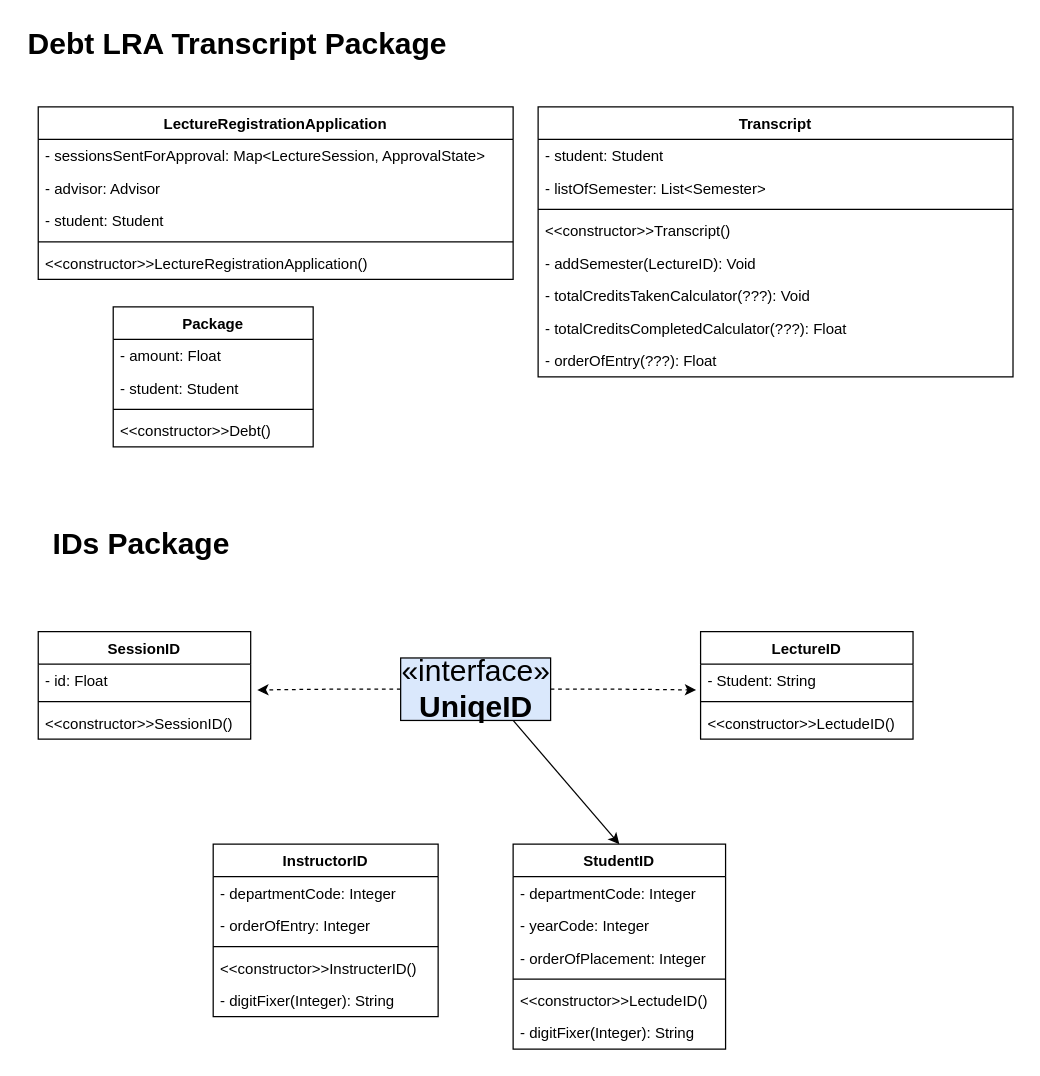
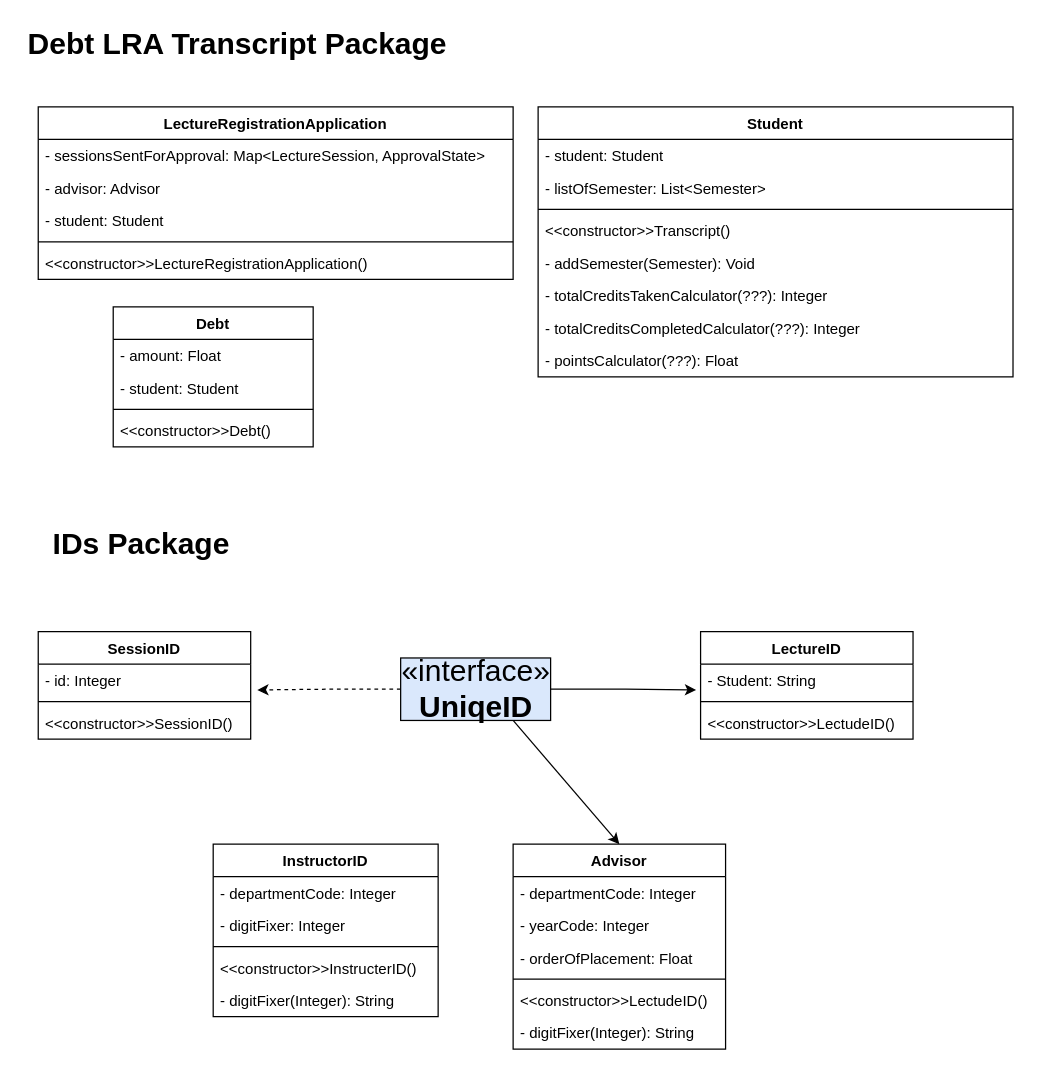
node "Transcript": label "Transcript" -> "Student"
node "- addSemester(LectureID): Void": label "- addSemester(LectureID): Void" -> "- addSemester(Semester): Void"
node "- totalCreditsTakenCalculator(???): Void": label "- totalCreditsTakenCalculator(???): Void" -> "- totalCreditsTakenCalculator(???): Integer"
node "Package": label "Package" -> "Debt"
node "- totalCreditsCompletedCalculator(???): Float": label "- totalCreditsCompletedCalculator(???): Float" -> "- totalCreditsCompletedCalculator(???): Integer"
node "- orderOfEntry(???): Float": label "- orderOfEntry(???): Float" -> "- pointsCalculator(???): Float"
node "- id: Float": label "- id: Float" -> "- id: Integer"
edge "«interface» UniqeID" -> "- Student: String": style dashed -> solid
node "StudentID": label "StudentID" -> "Advisor"
node "- orderOfEntry: Integer": label "- orderOfEntry: Integer" -> "- digitFixer: Integer"
node "- orderOfPlacement: Integer": label "- orderOfPlacement: Integer" -> "- orderOfPlacement: Float"
